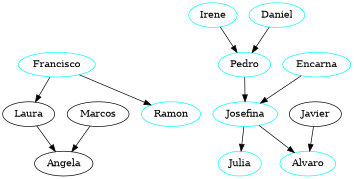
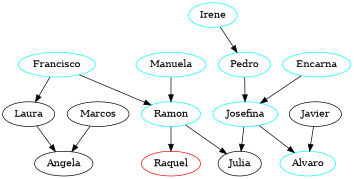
node "Daniel": removed
node "Manuela": added
edge "Ramon" -> "Julia": added
node "Raquel": added
node "Julia": color cyan -> black
